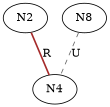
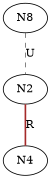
edge "N8" -- "N4": now "N8" -- "N2"
